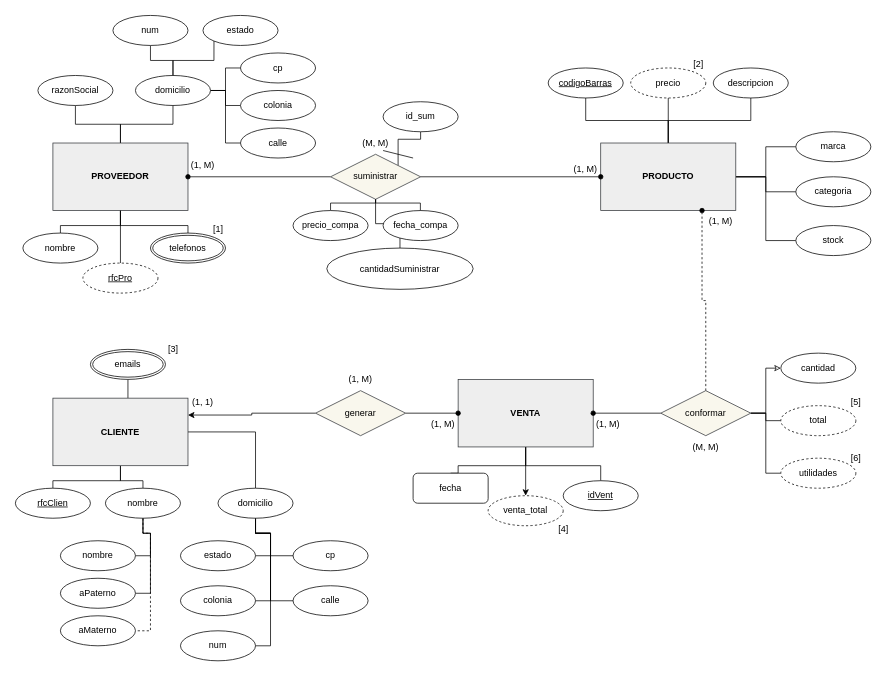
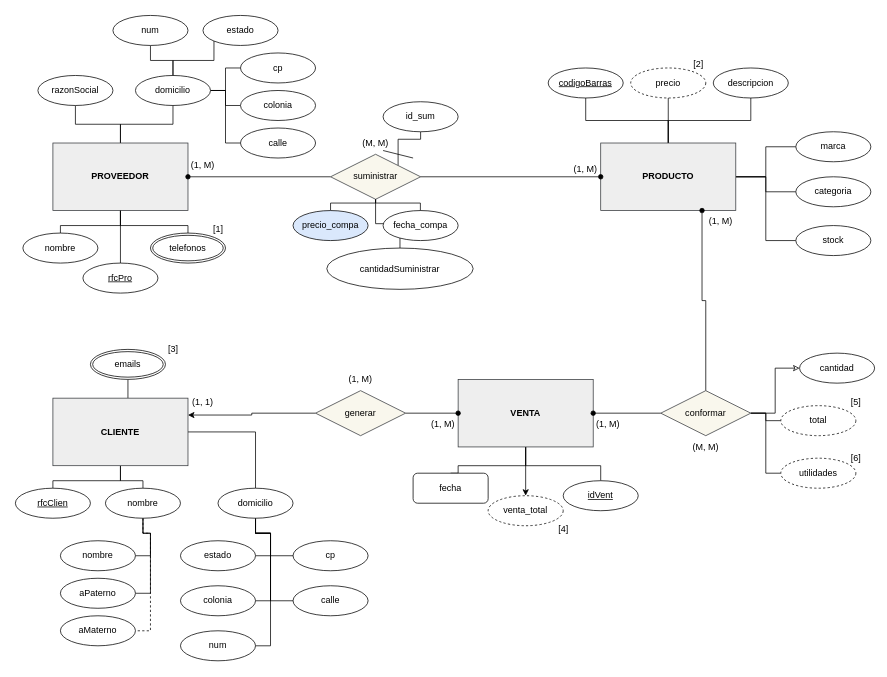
node "precio_compa": fillcolor #ffffff -> #dae8fc
node "rfcPro": style dashed -> solid
edge "conformar" -> "PRODUCTO": style dashed -> solid
node "cantidad": moved (818, 368) -> (837, 368)
